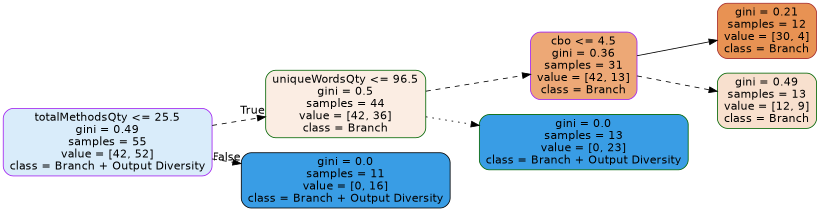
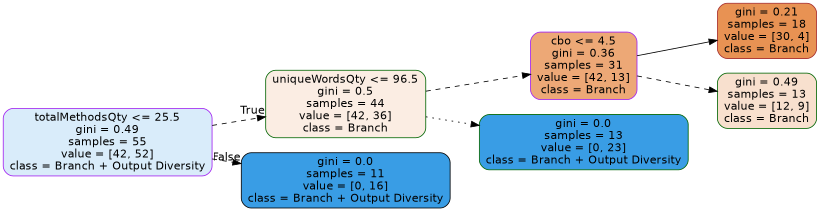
node "gini = 0.21 samples = 12 value = [30, 4] class = Branch": label "gini = 0.21 samples = 12 value = [30, 4] class = Branch" -> "gini = 0.21 samples = 18 value = [30, 4] class = Branch"
